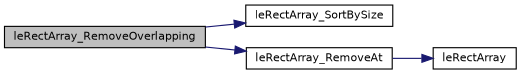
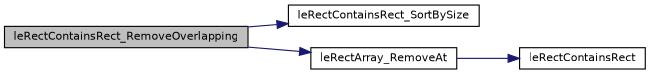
node "leRectArray_SortBySize": label "leRectArray_SortBySize" -> "leRectContainsRect_SortBySize"
node "leRectArray_RemoveOverlapping": label "leRectArray_RemoveOverlapping" -> "leRectContainsRect_RemoveOverlapping"
node "leRectArray": label "leRectArray" -> "leRectContainsRect"
